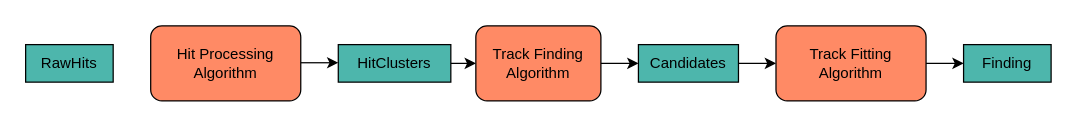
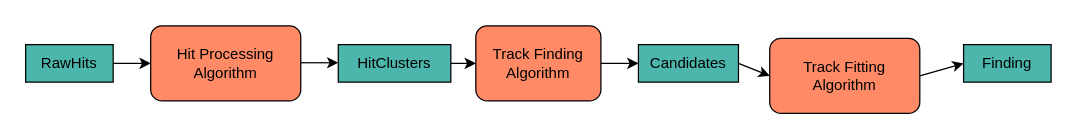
edge "RawHits" -> "Hit Processing Algorithm": added
node "Track Fitting Algorithm": moved (851, 63) -> (844, 76)
